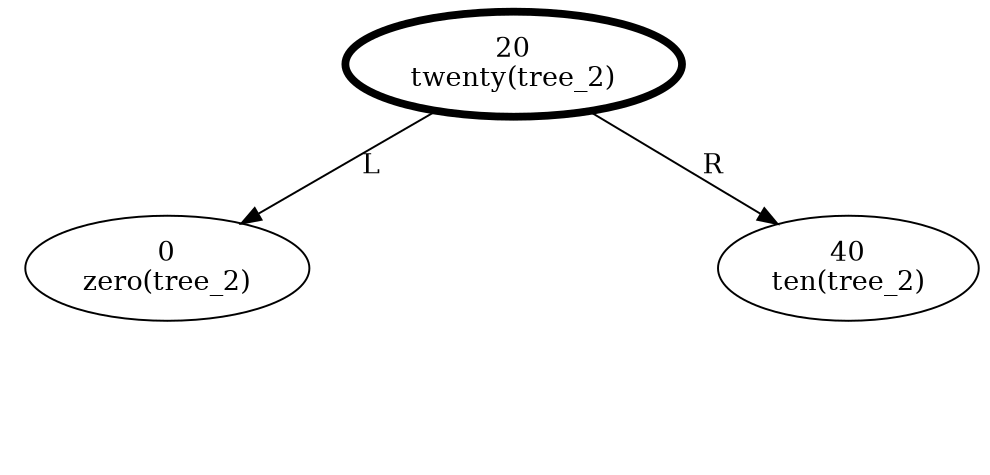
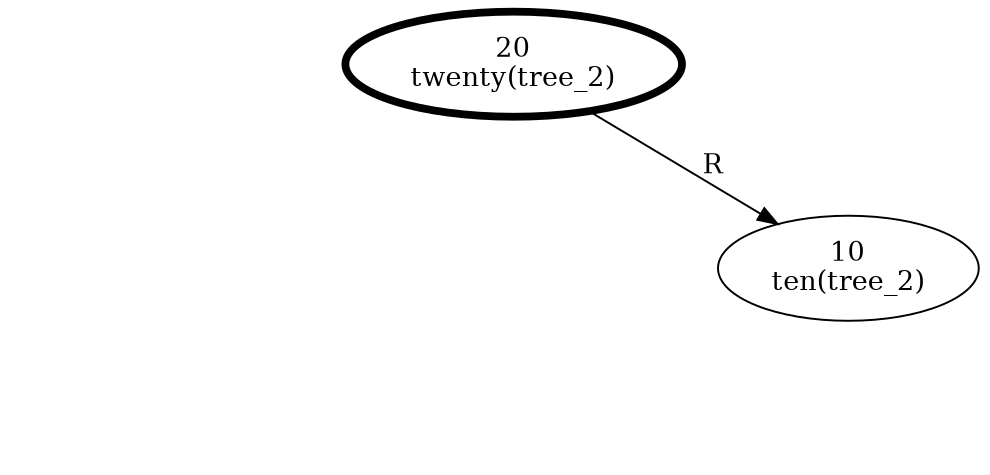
node "0 zero(tree_2)": removed
node "40 ten(tree_2)": label "40 ten(tree_2)" -> "10 ten(tree_2)"
